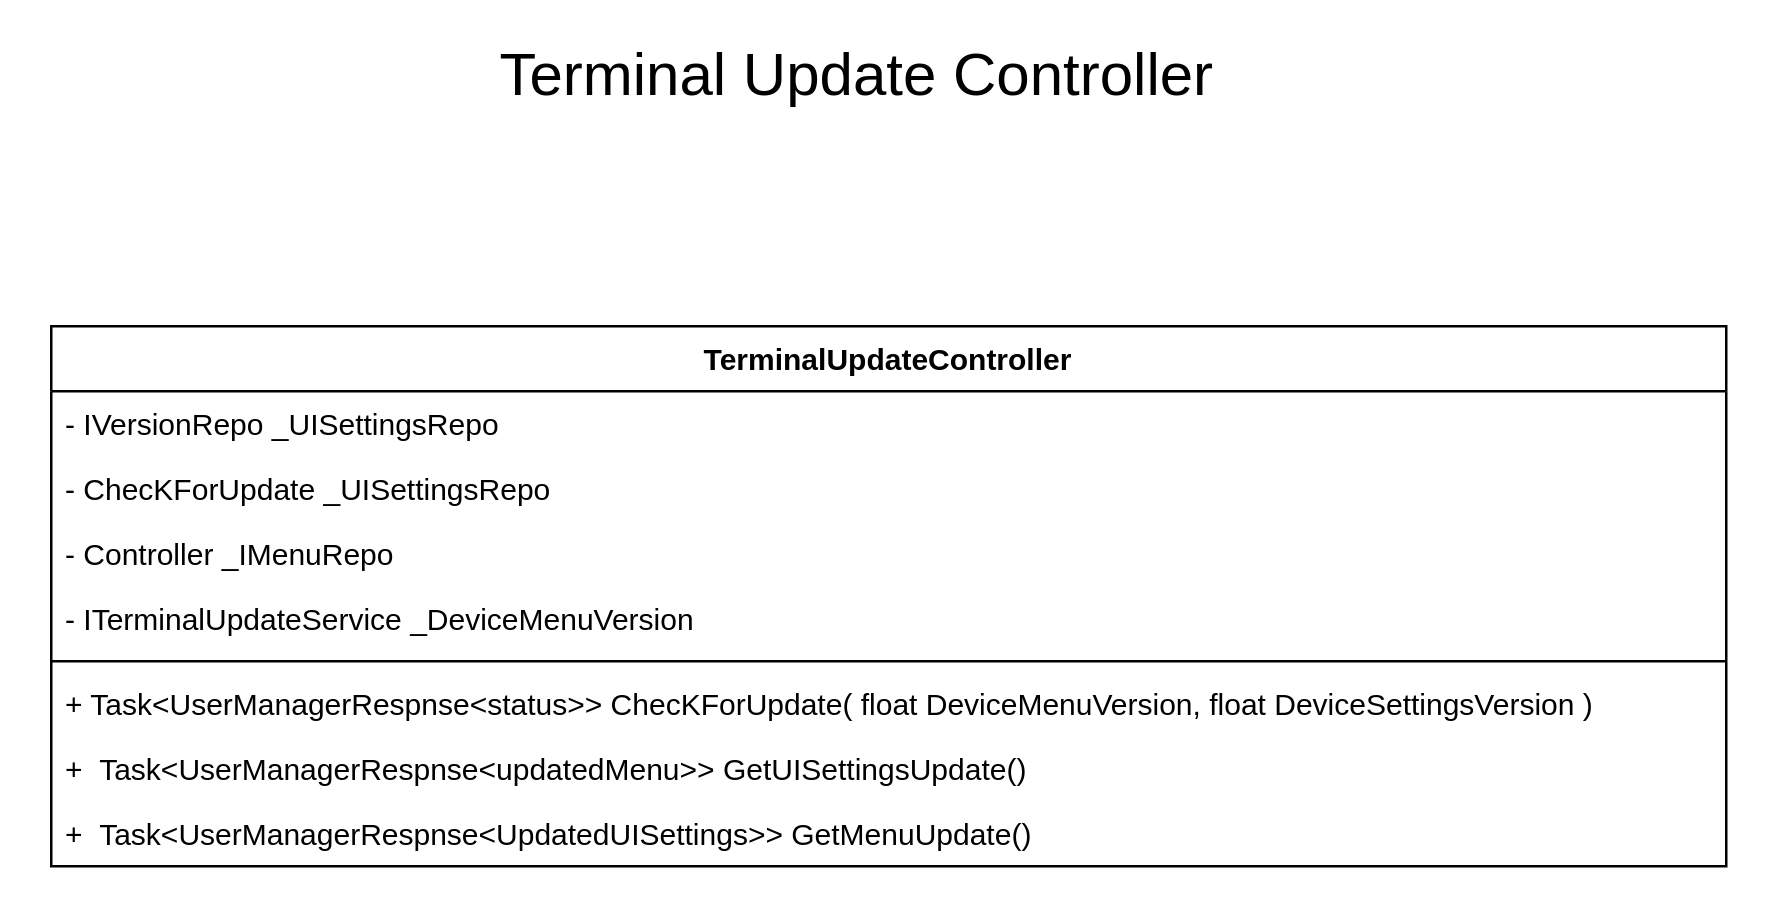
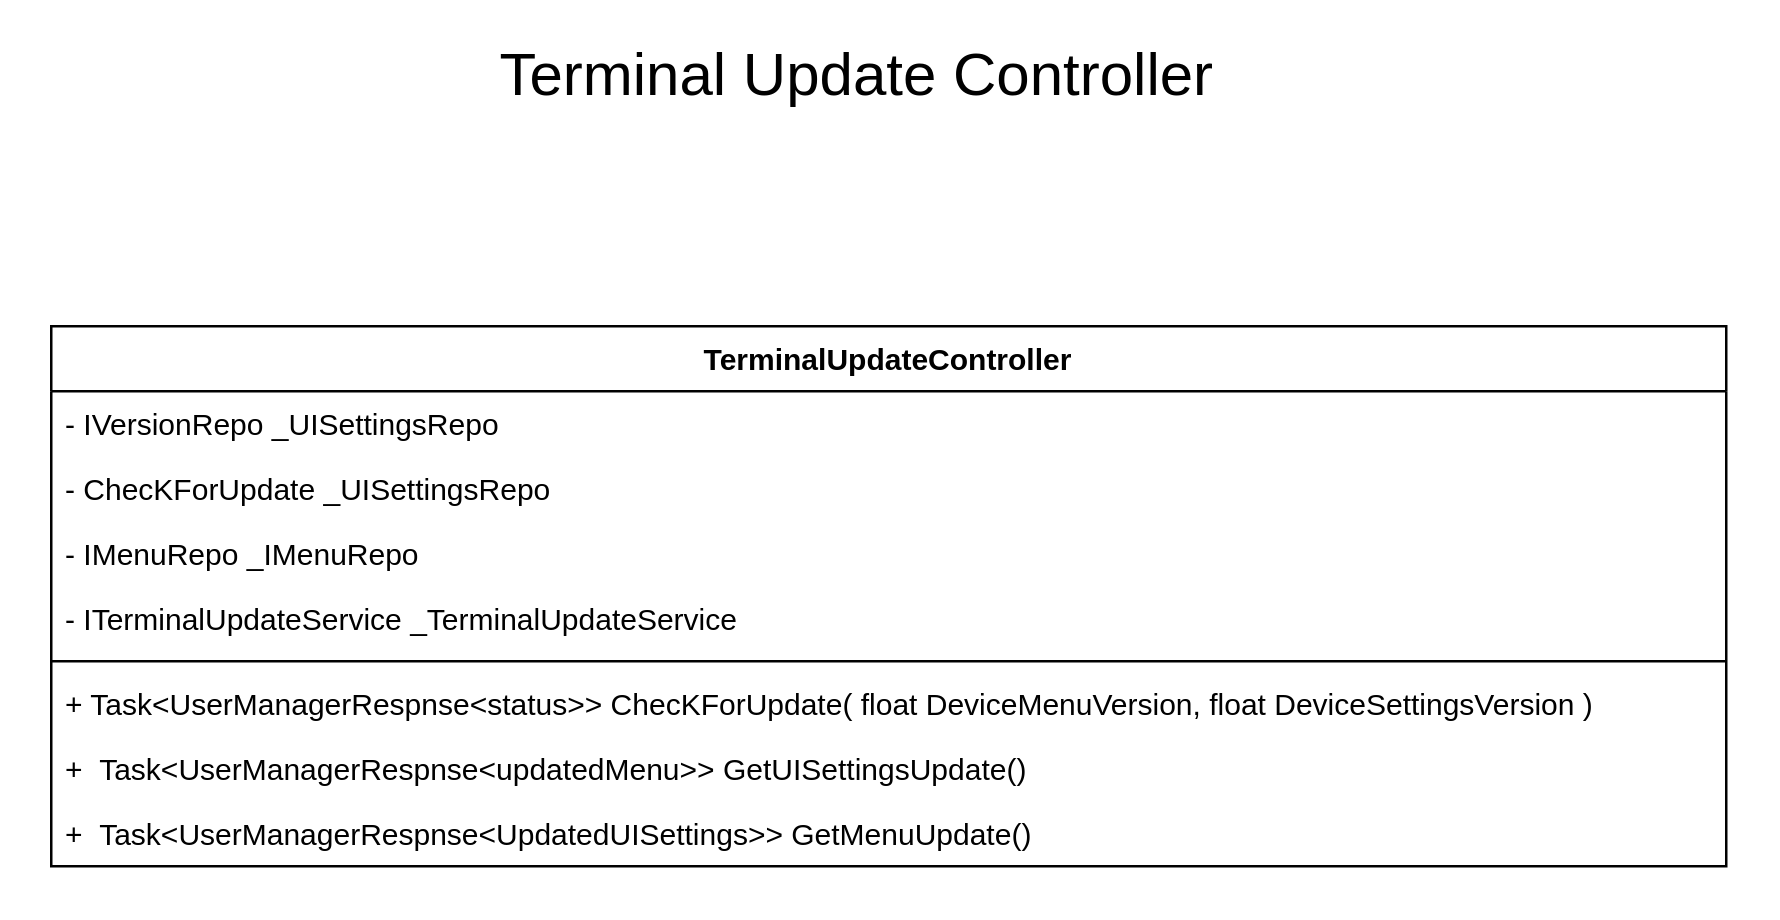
node "- Controller _IMenuRepo": label "- Controller _IMenuRepo" -> "- IMenuRepo _IMenuRepo"
node "- ITerminalUpdateService _DeviceMenuVersion": label "- ITerminalUpdateService _DeviceMenuVersion" -> "- ITerminalUpdateService _TerminalUpdateService"
